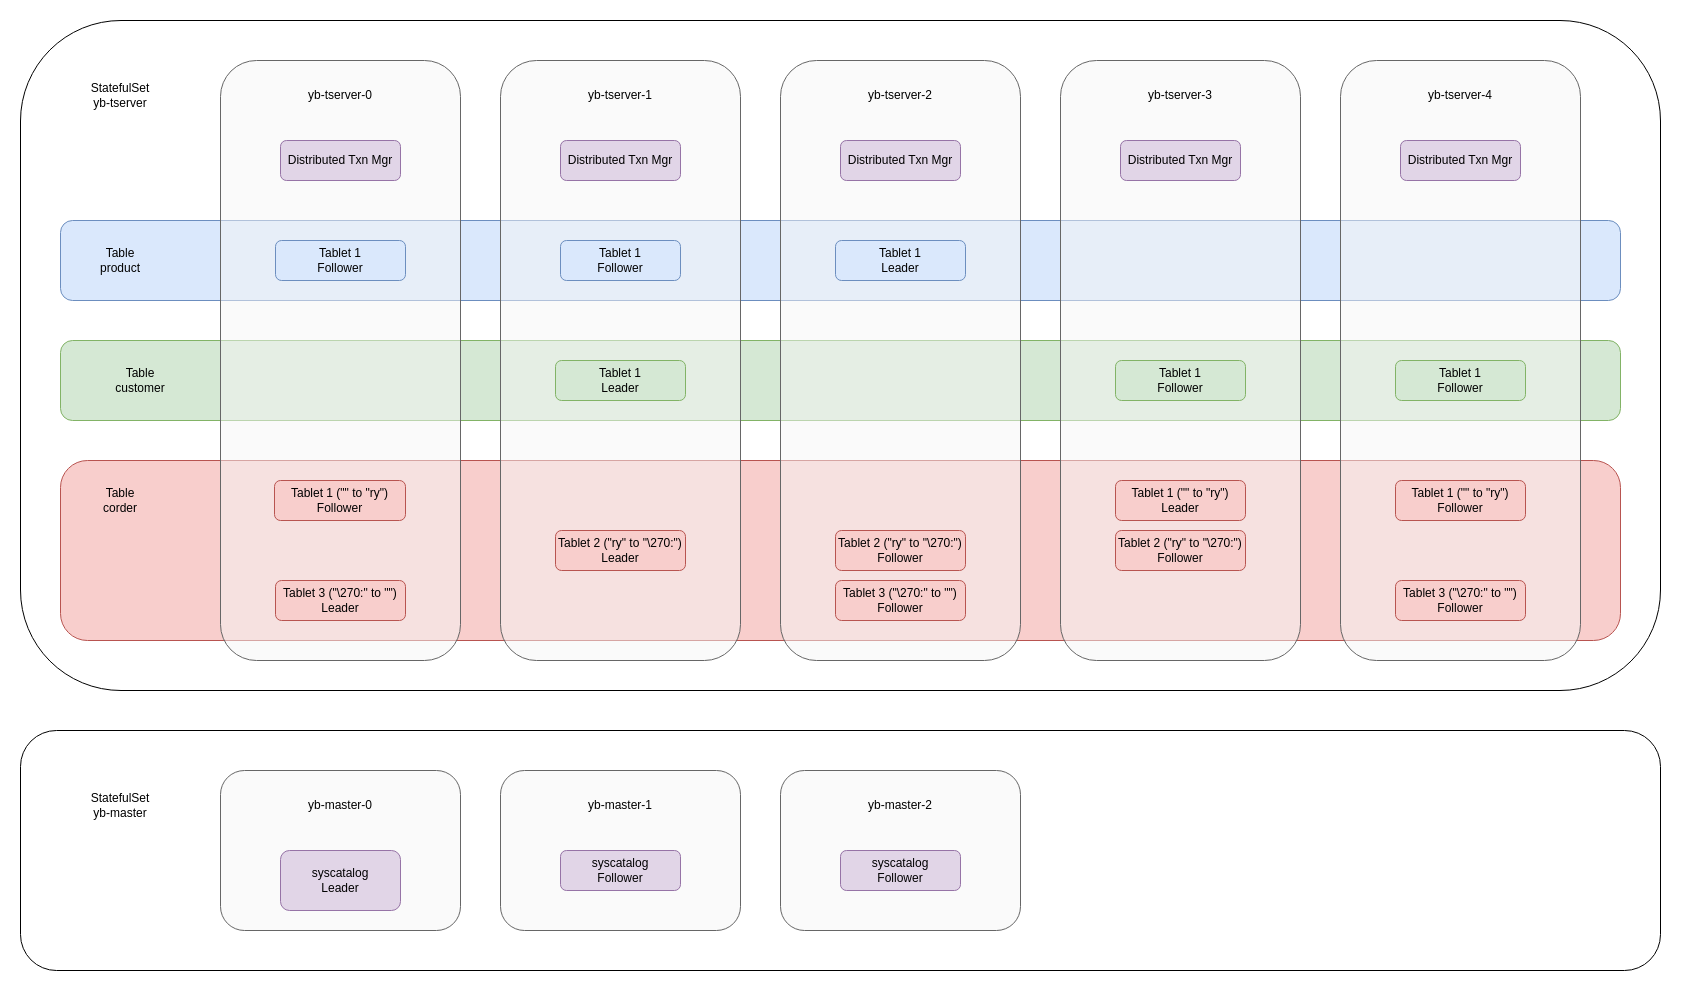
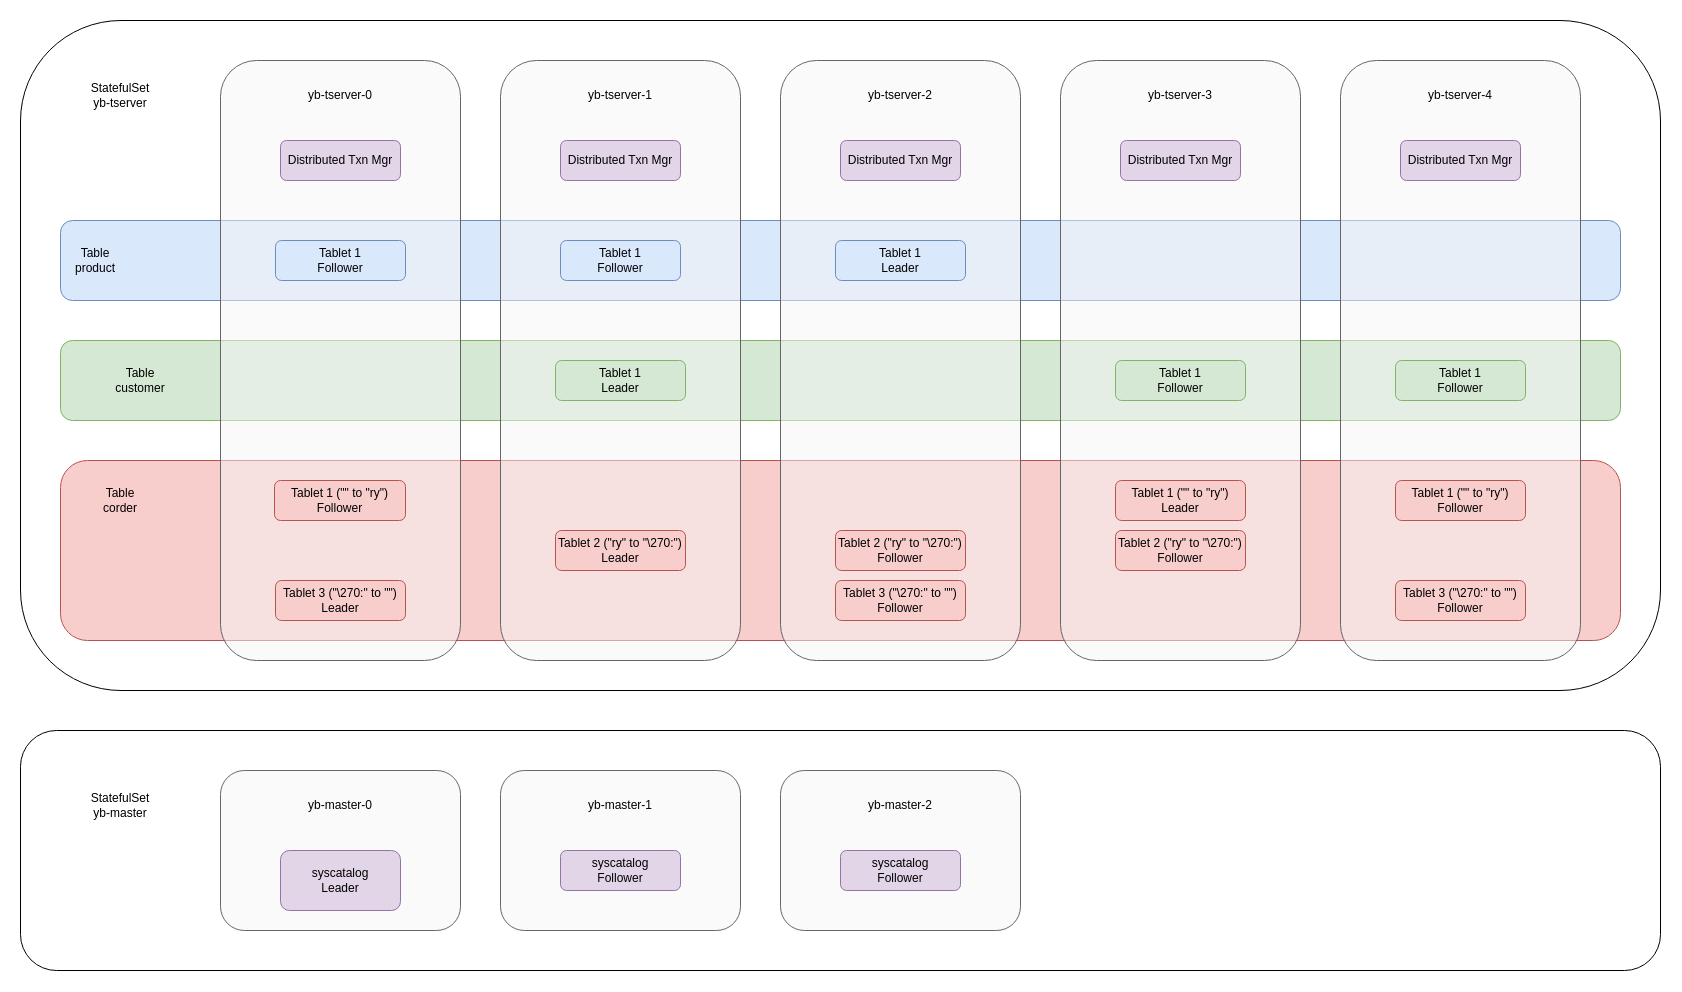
node "Table product": moved (121, 261) -> (96, 261)
